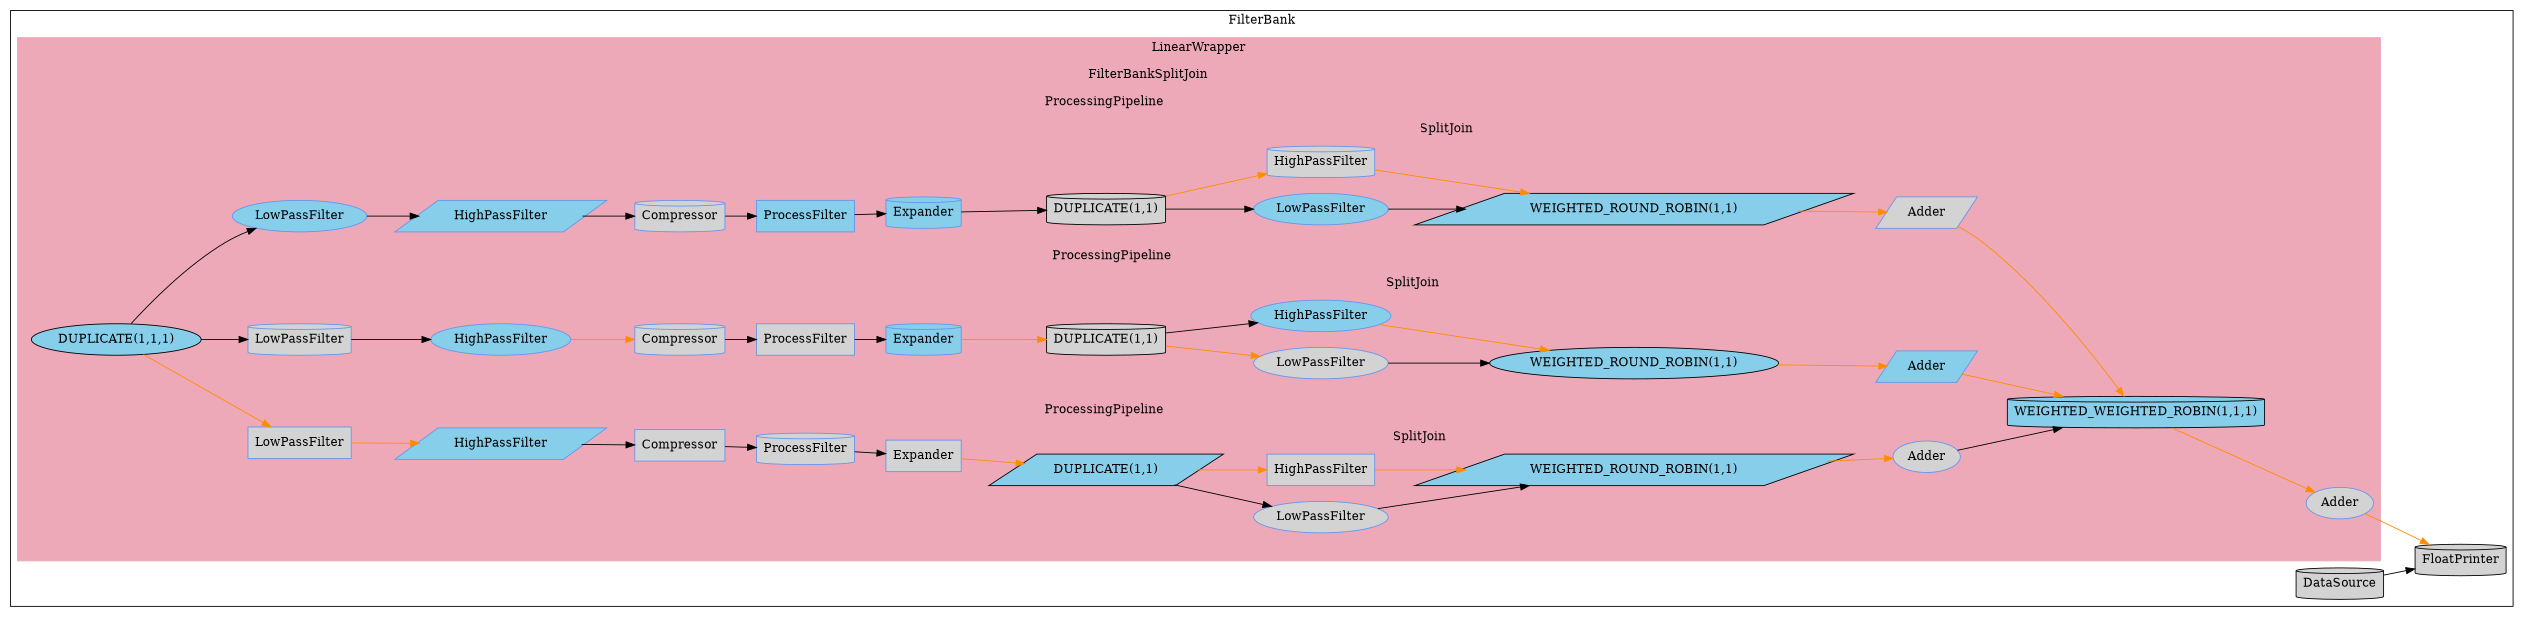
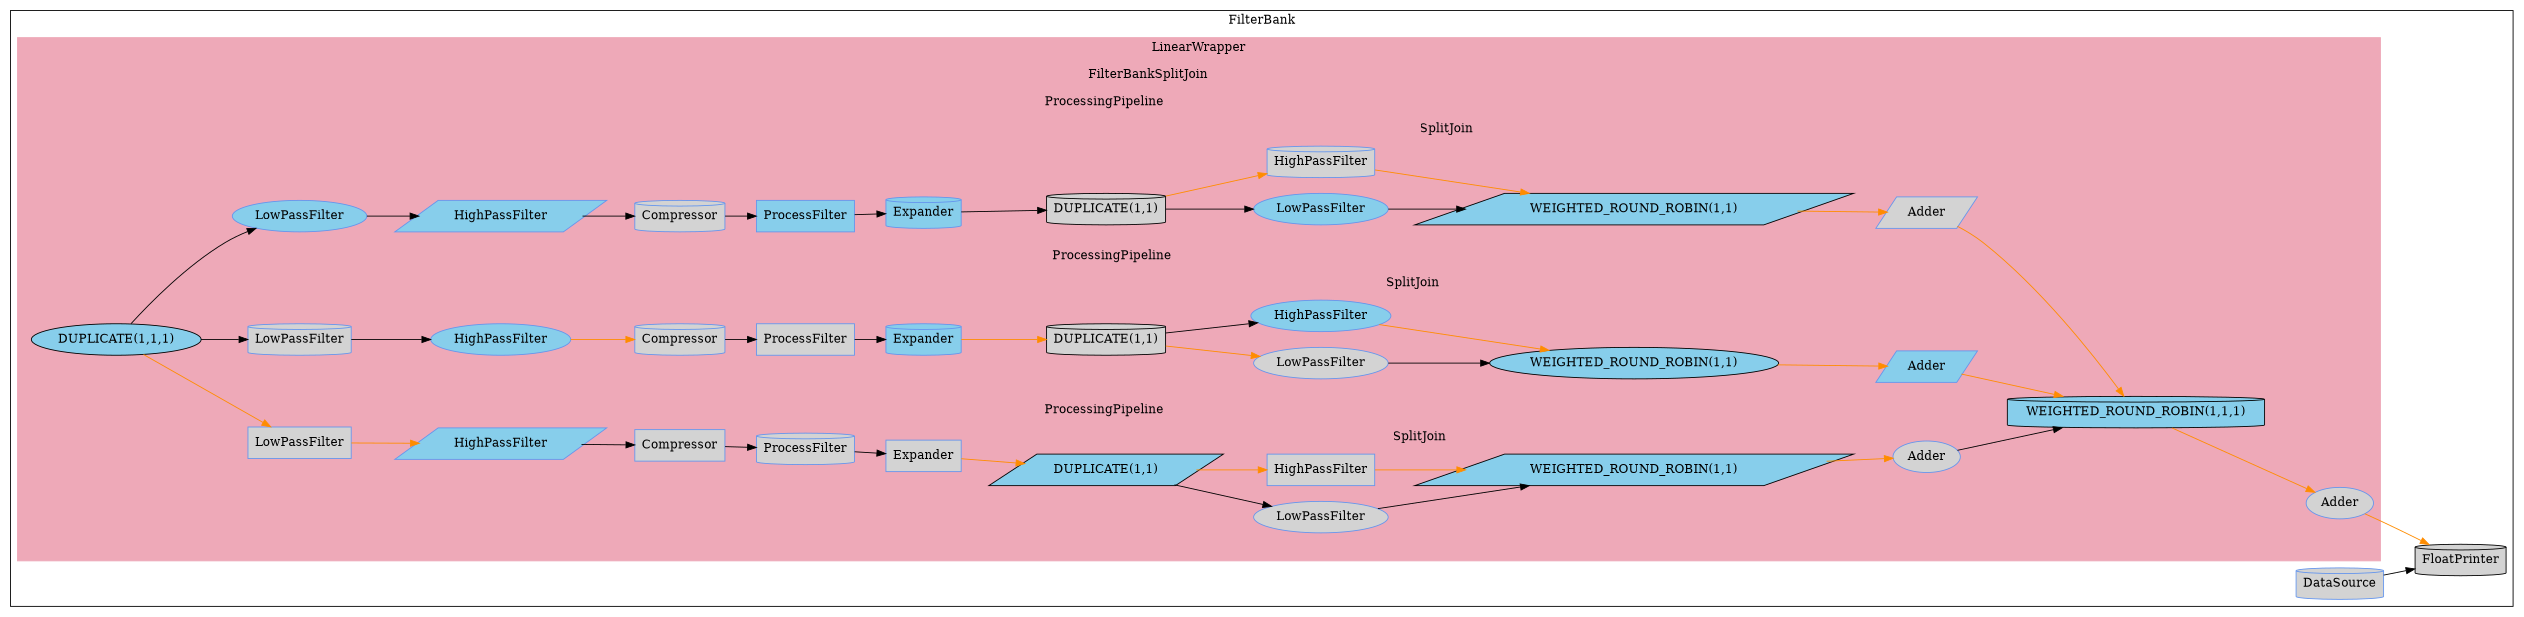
node "WEIGHTED_WEIGHTED_ROBIN(1,1,1)": label "WEIGHTED_WEIGHTED_ROBIN(1,1,1)" -> "WEIGHTED_ROUND_ROBIN(1,1,1)"
node "DataSource": color black -> cornflowerblue
